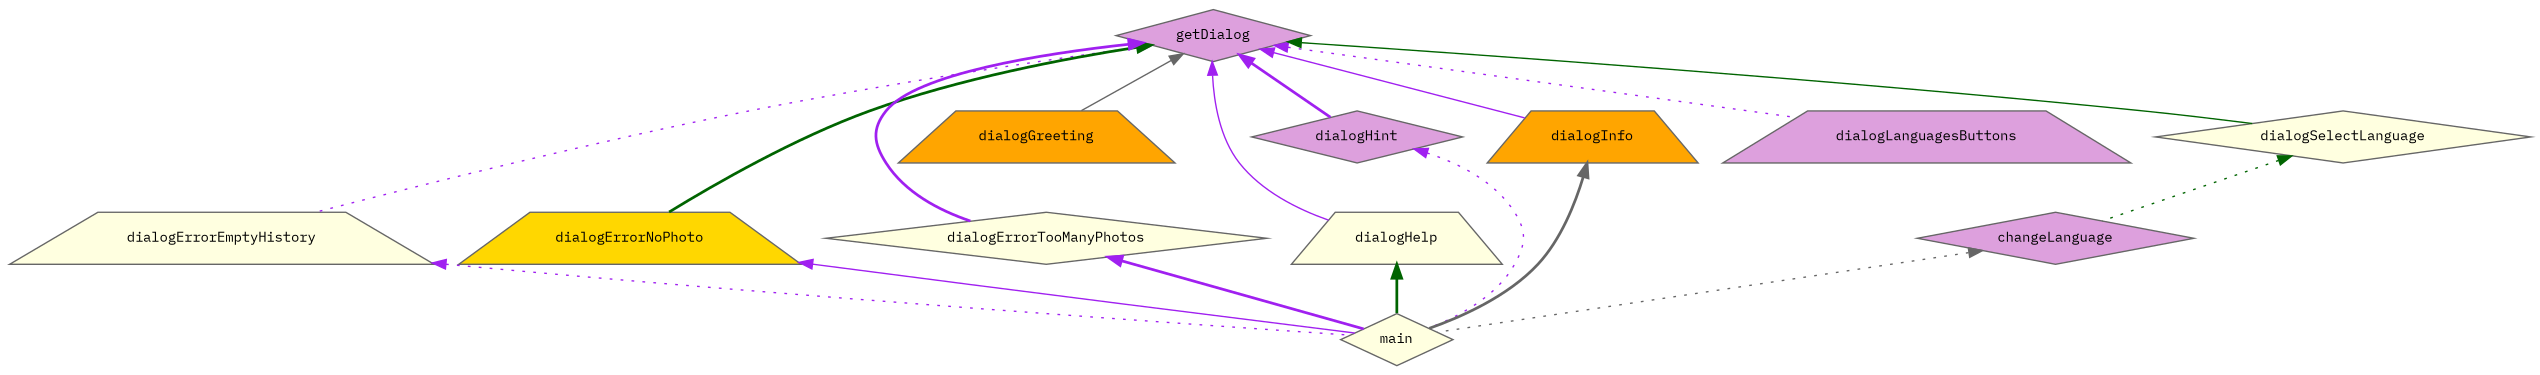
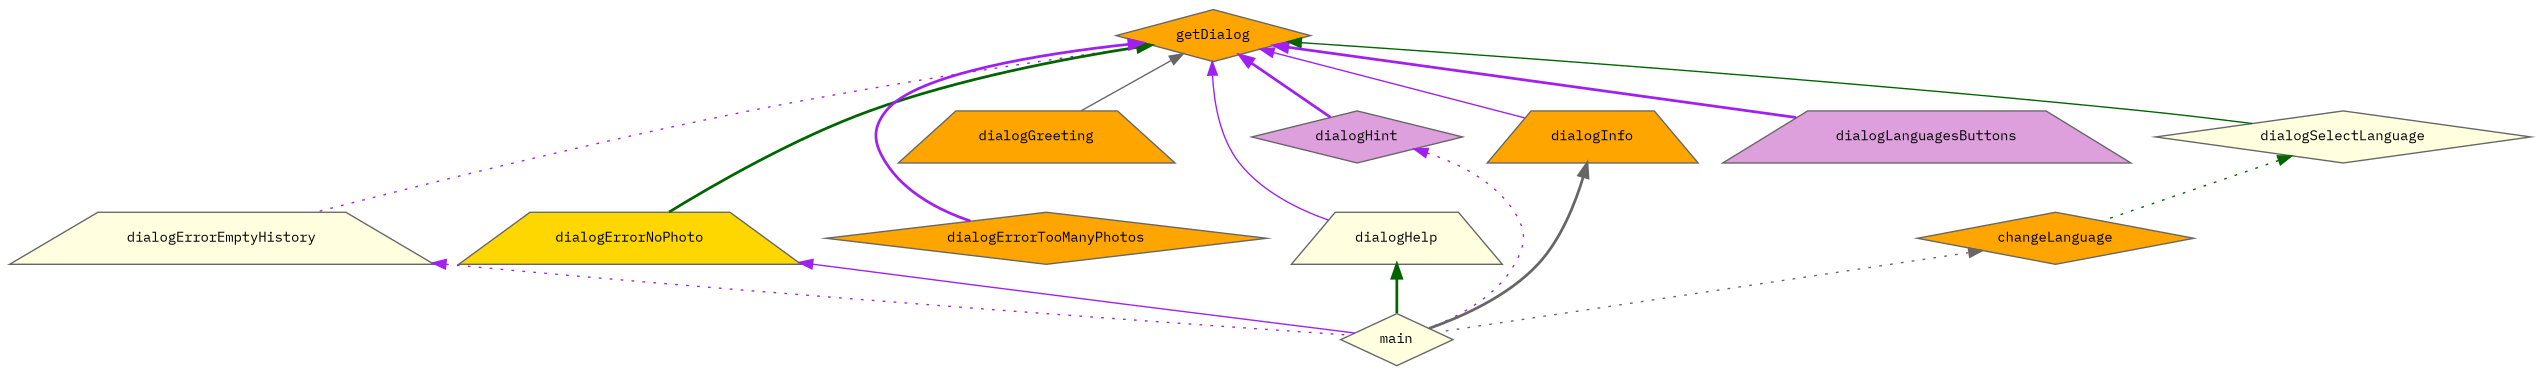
node "getDialog": fillcolor plum -> orange
edge "dialogLanguagesButtons" -> "getDialog": style dotted -> bold
node "dialogErrorTooManyPhotos": fillcolor lightyellow -> orange
node "changeLanguage": fillcolor plum -> orange
edge "main" -> "dialogErrorTooManyPhotos": removed
